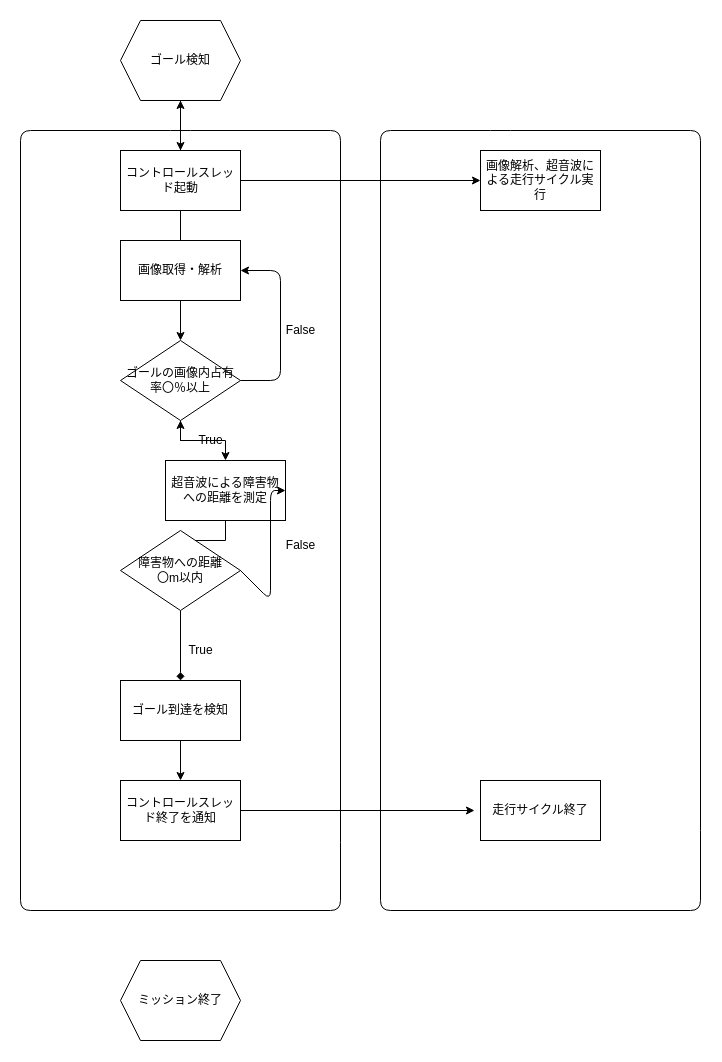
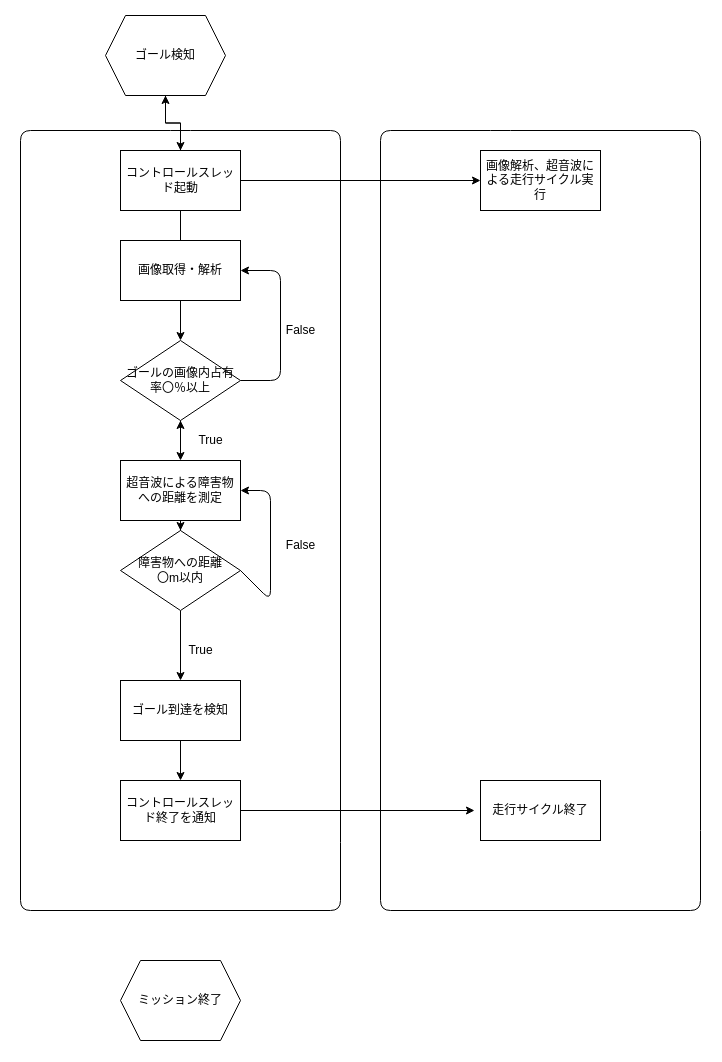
node "ゴール検知": moved (181, 61) -> (166, 56)
node "超音波による障害物への距離を測定": moved (226, 491) -> (181, 491)
edge "障害物への距離 〇m以内" -> "ゴール到達を検知": arrowhead diamond -> classic
